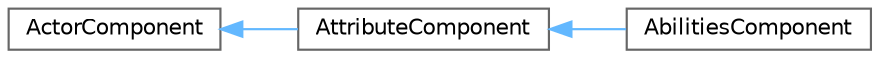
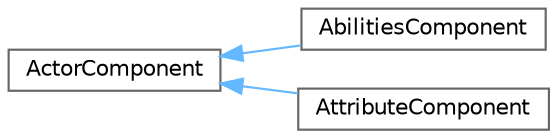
edge "AbilitiesComponent" -> "AttributeComponent": now "AbilitiesComponent" -> "ActorComponent"
